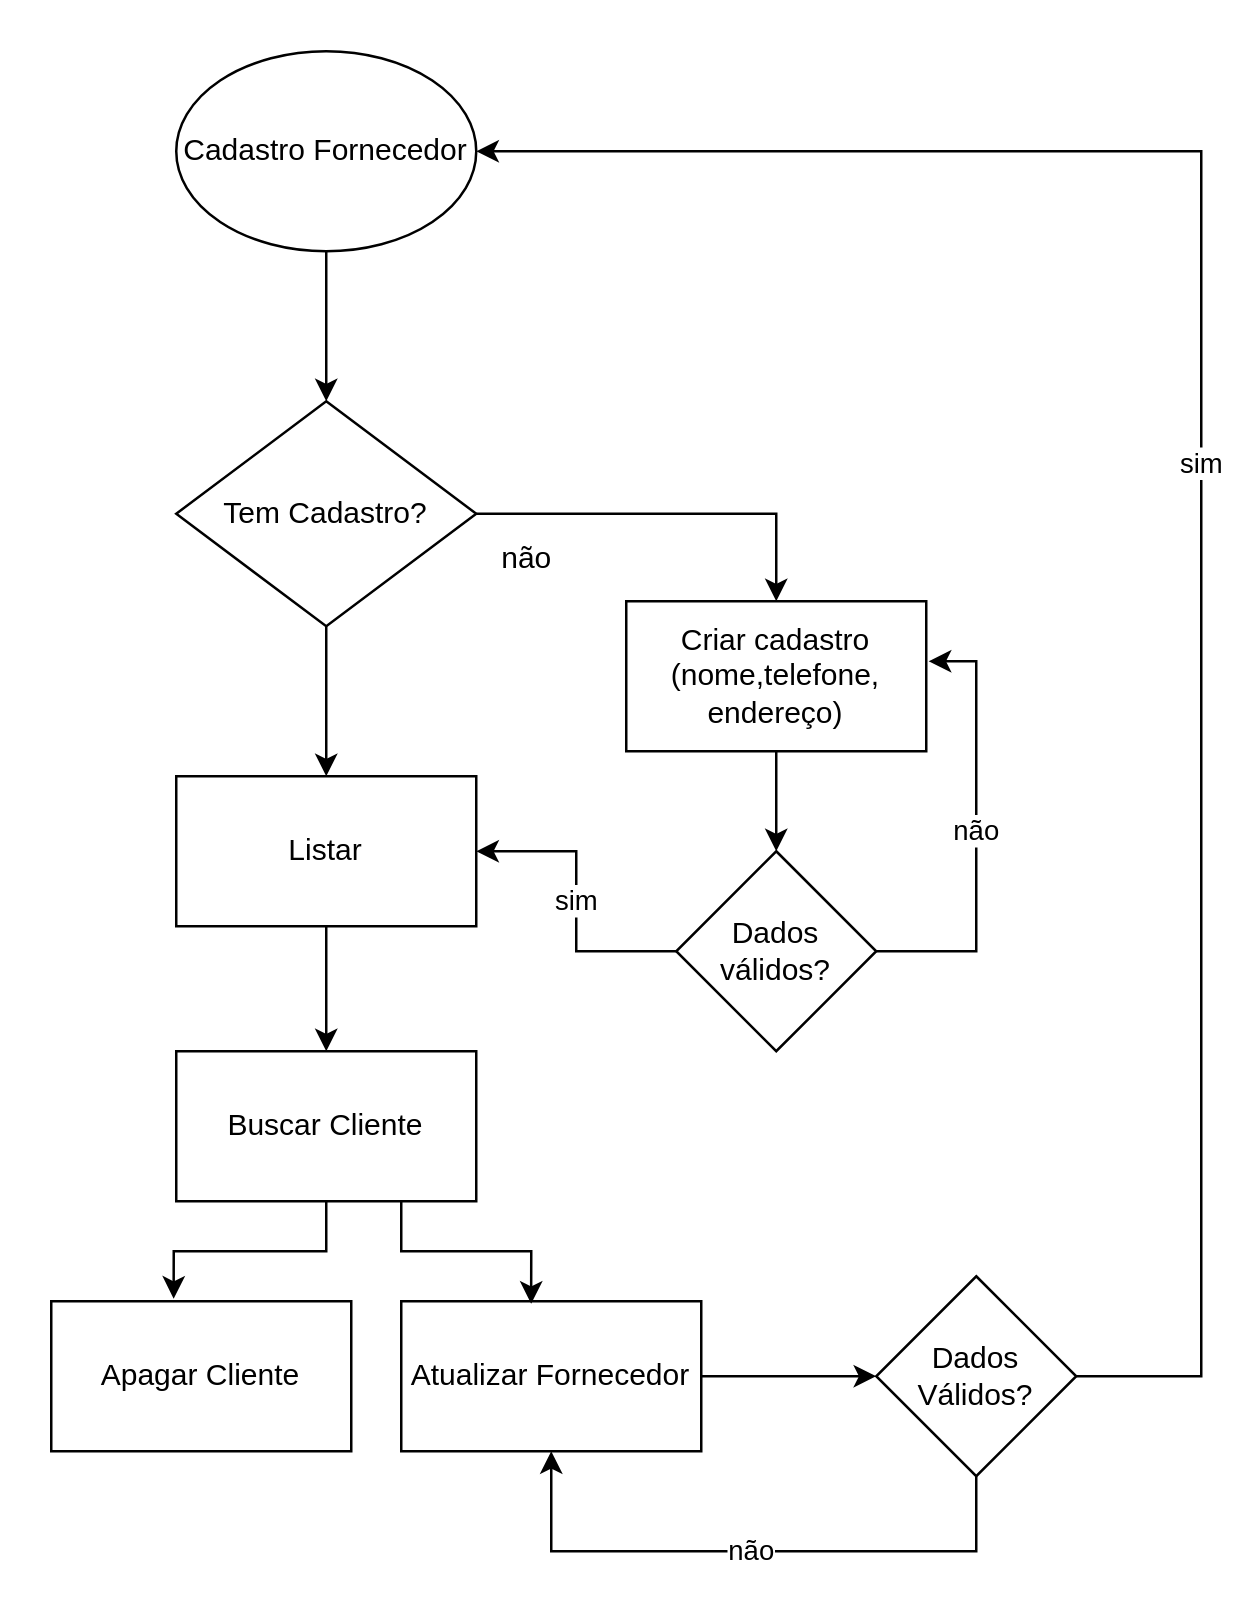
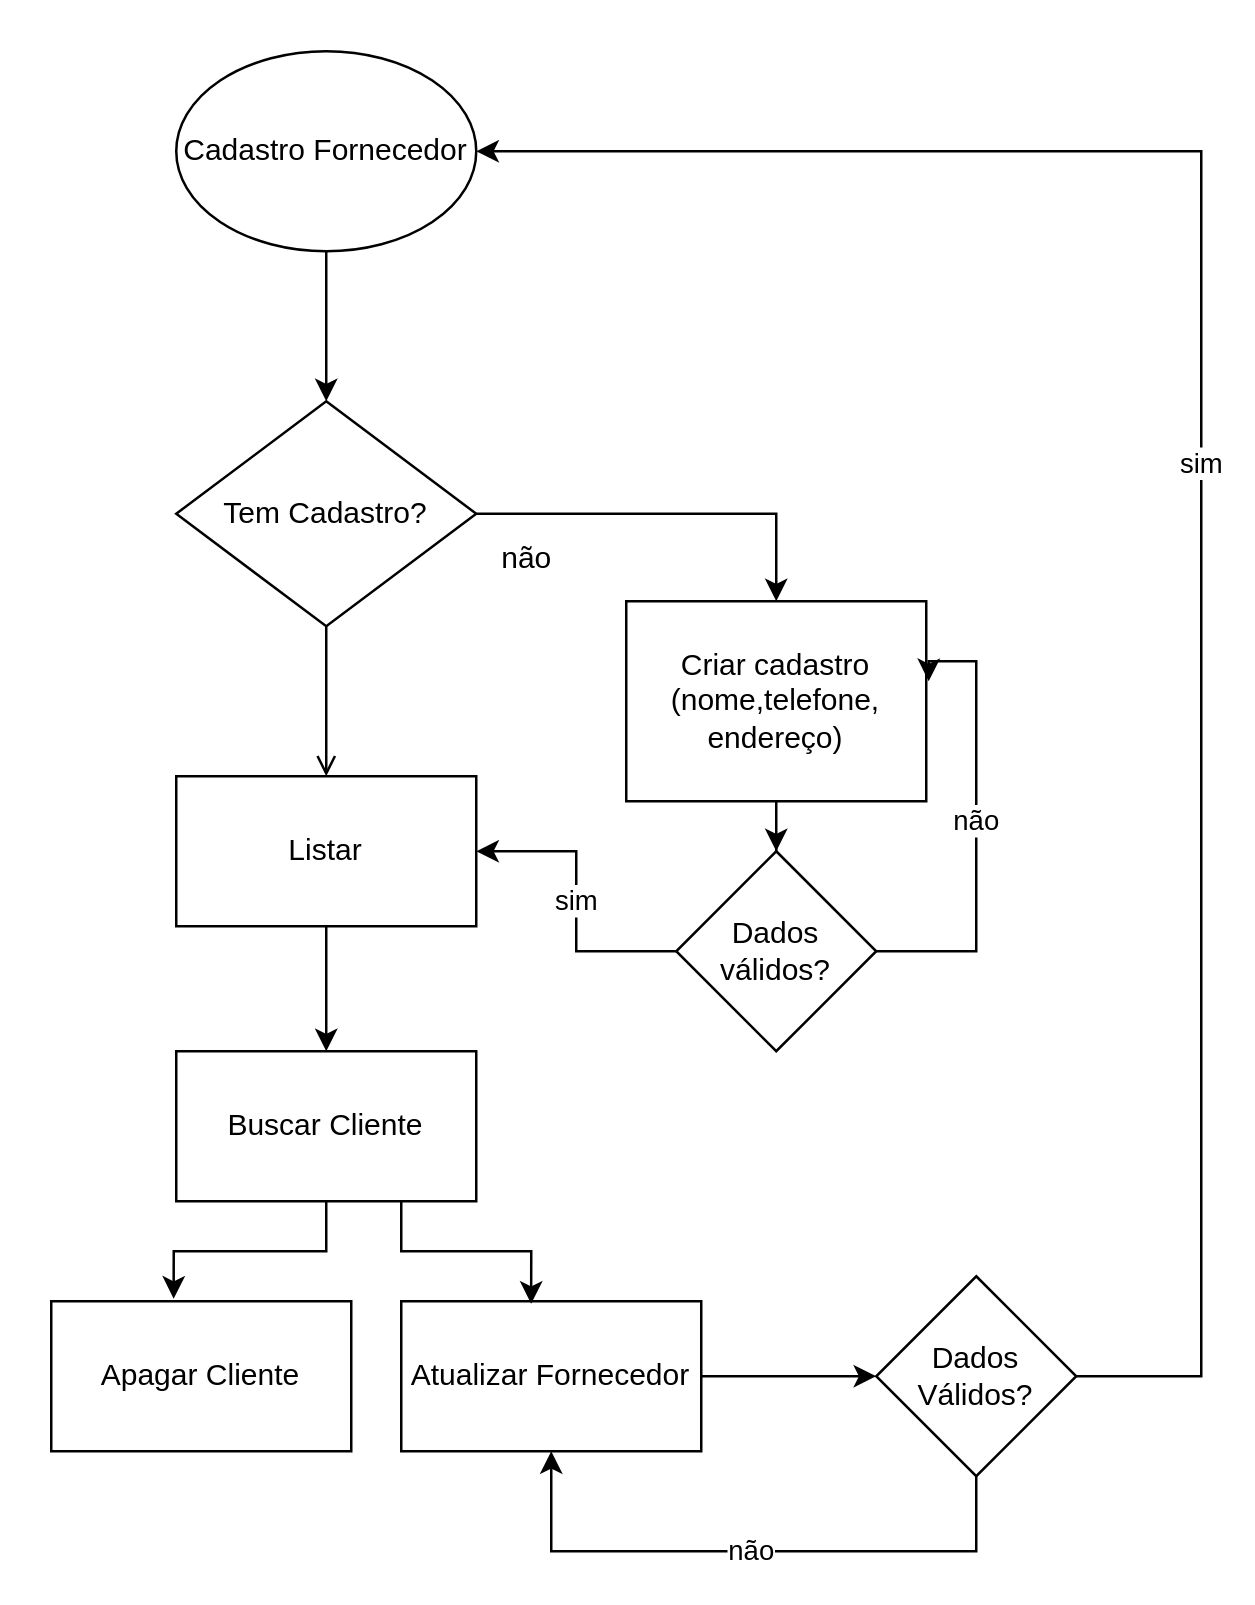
node "Criar cadastro (nome,telefone, endereço)": size 300x150 -> 300x200
edge "Tem Cadastro?" -> "Listar": arrowhead classic -> open
